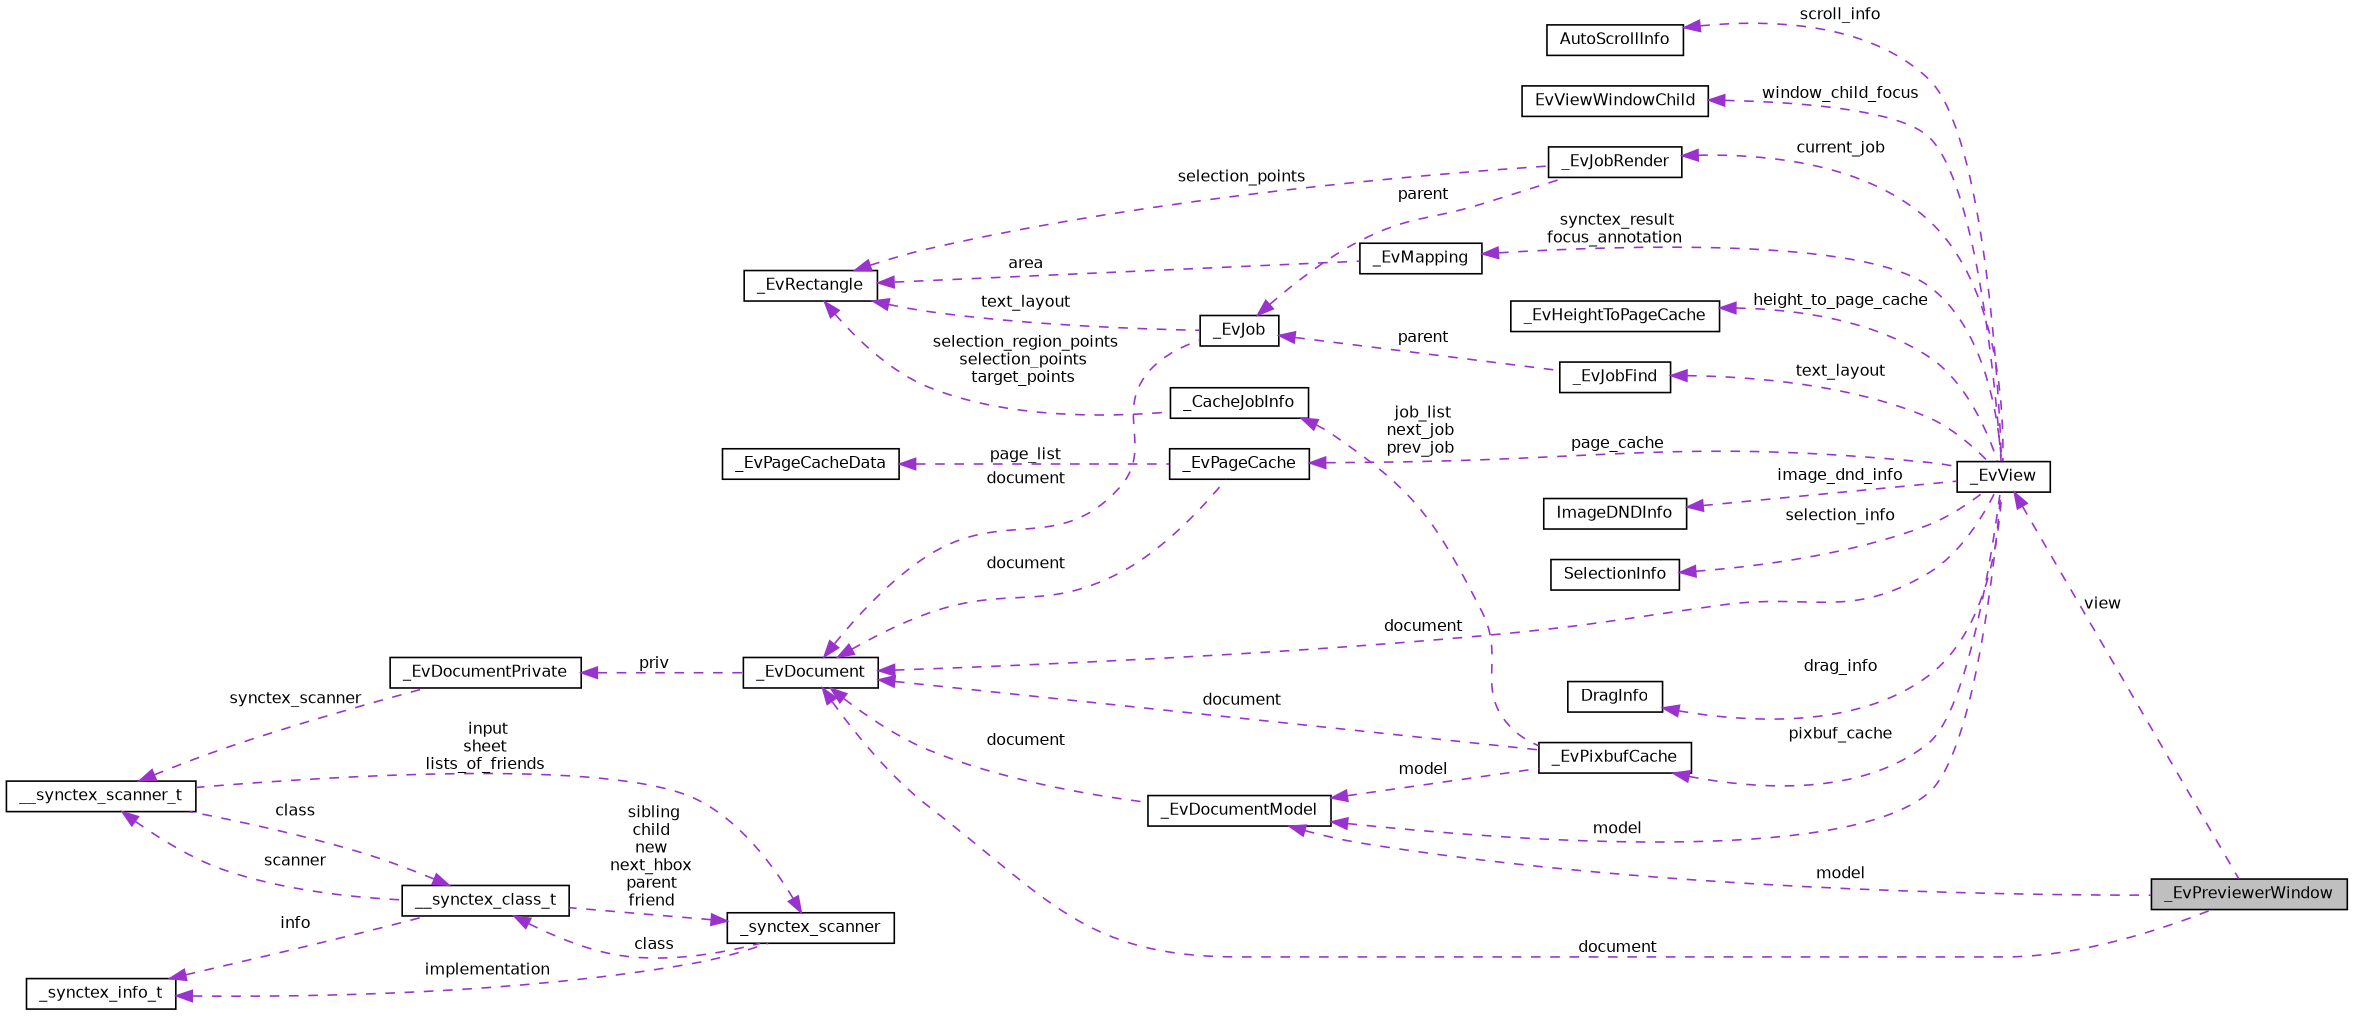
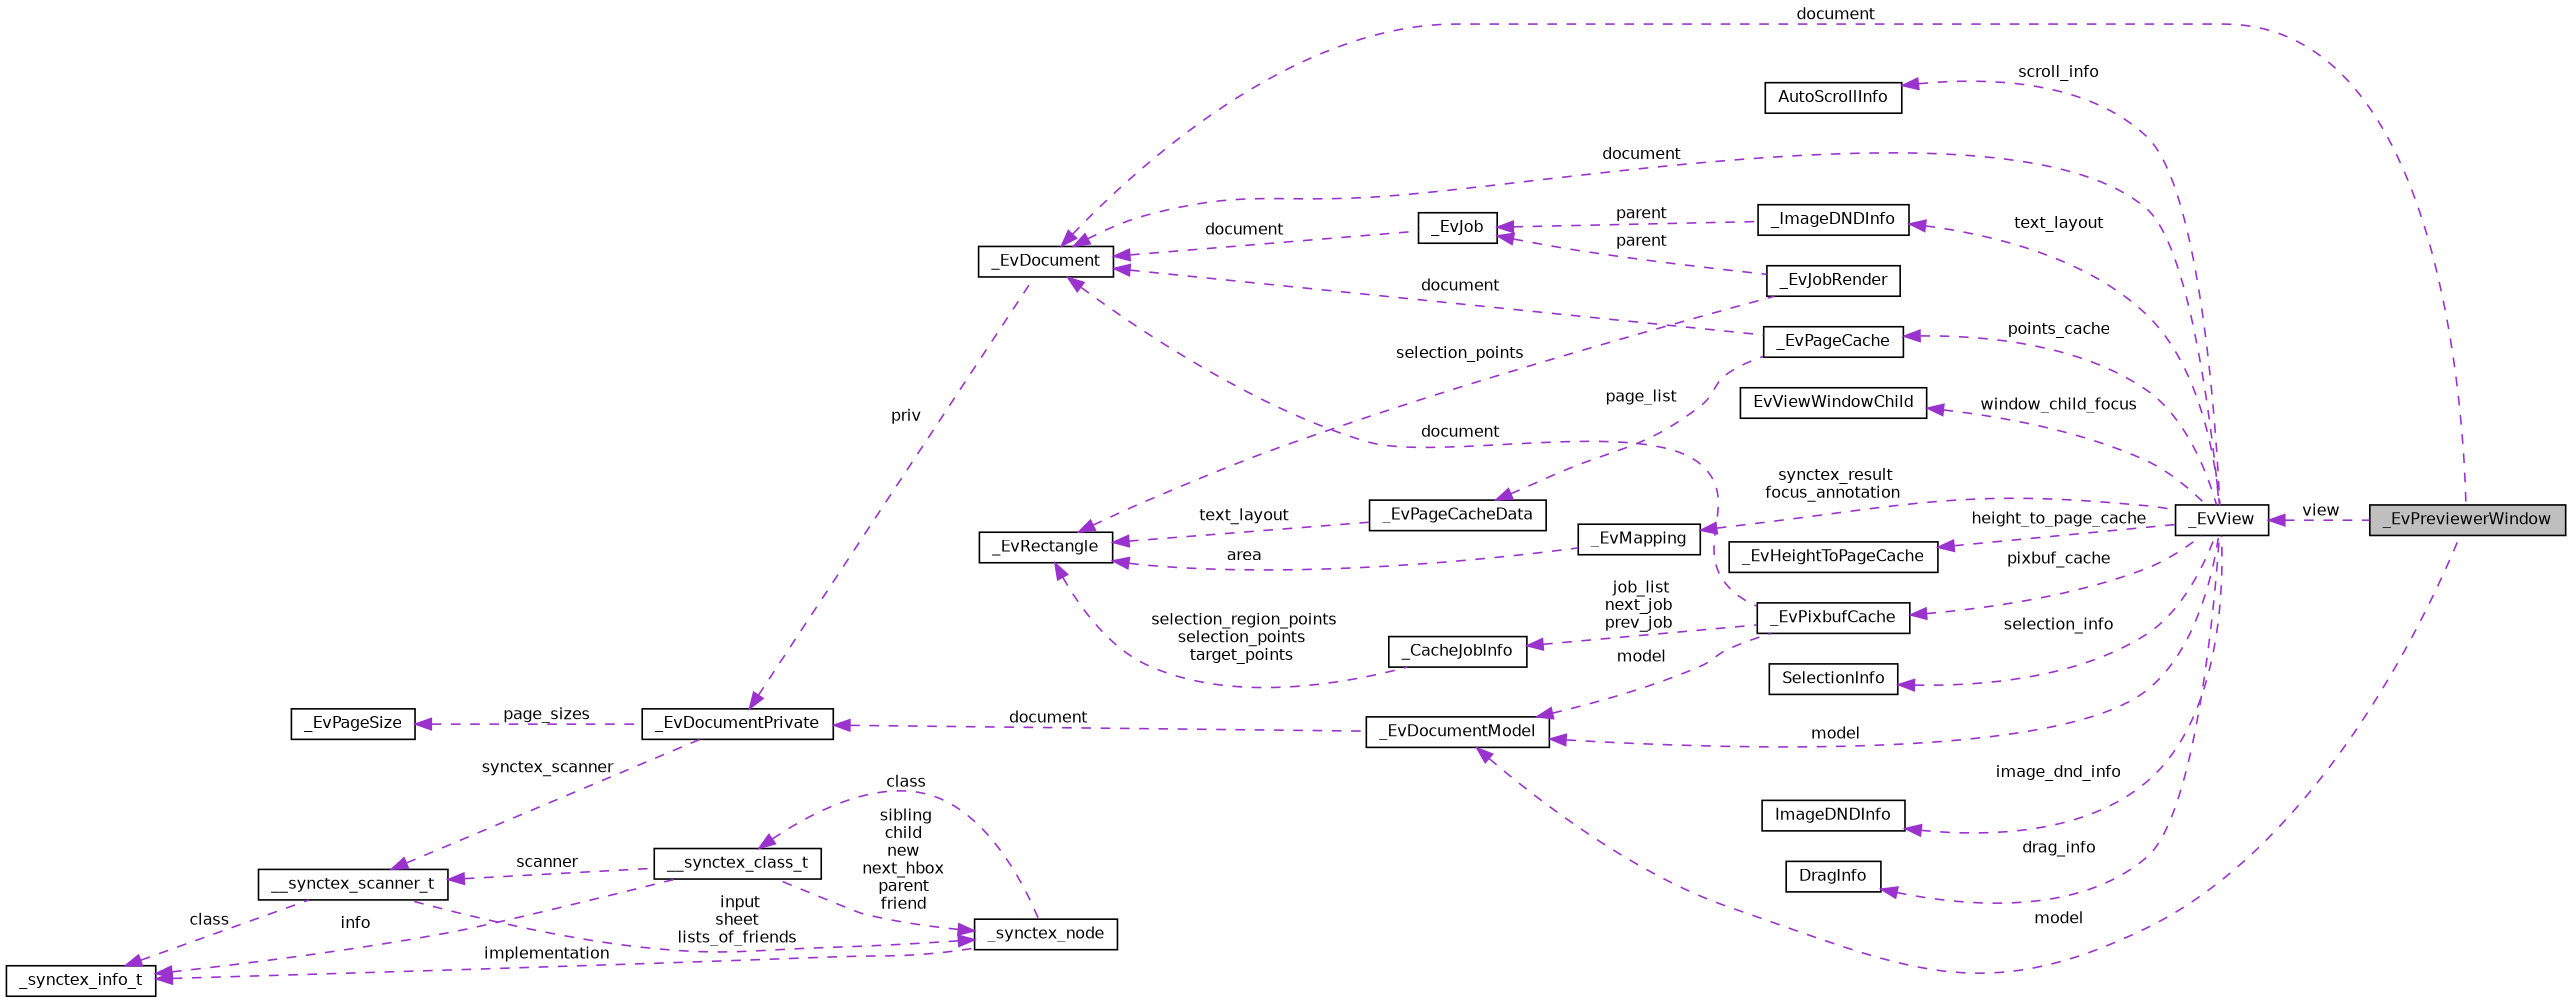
edge "_EvView" -> "_EvJobRender": removed, label "current_job"
edge "_EvJob" -> "_EvRectangle": now "_EvPageCacheData" -> "_EvRectangle"
node "_EvJobFind": label "_EvJobFind" -> "_ImageDNDInfo"
edge "_EvView" -> "_EvPageCache": label " page_cache" -> " points_cache"
node "_EvPageSize": added
edge "_EvDocumentModel" -> "_EvDocument": now "_EvDocumentModel" -> "_EvDocumentPrivate"
edge "__synctex_scanner_t" -> "__synctex_class_t": now "__synctex_scanner_t" -> "_synctex_info_t"
node "_synctex_scanner": label "_synctex_scanner" -> "_synctex_node"
